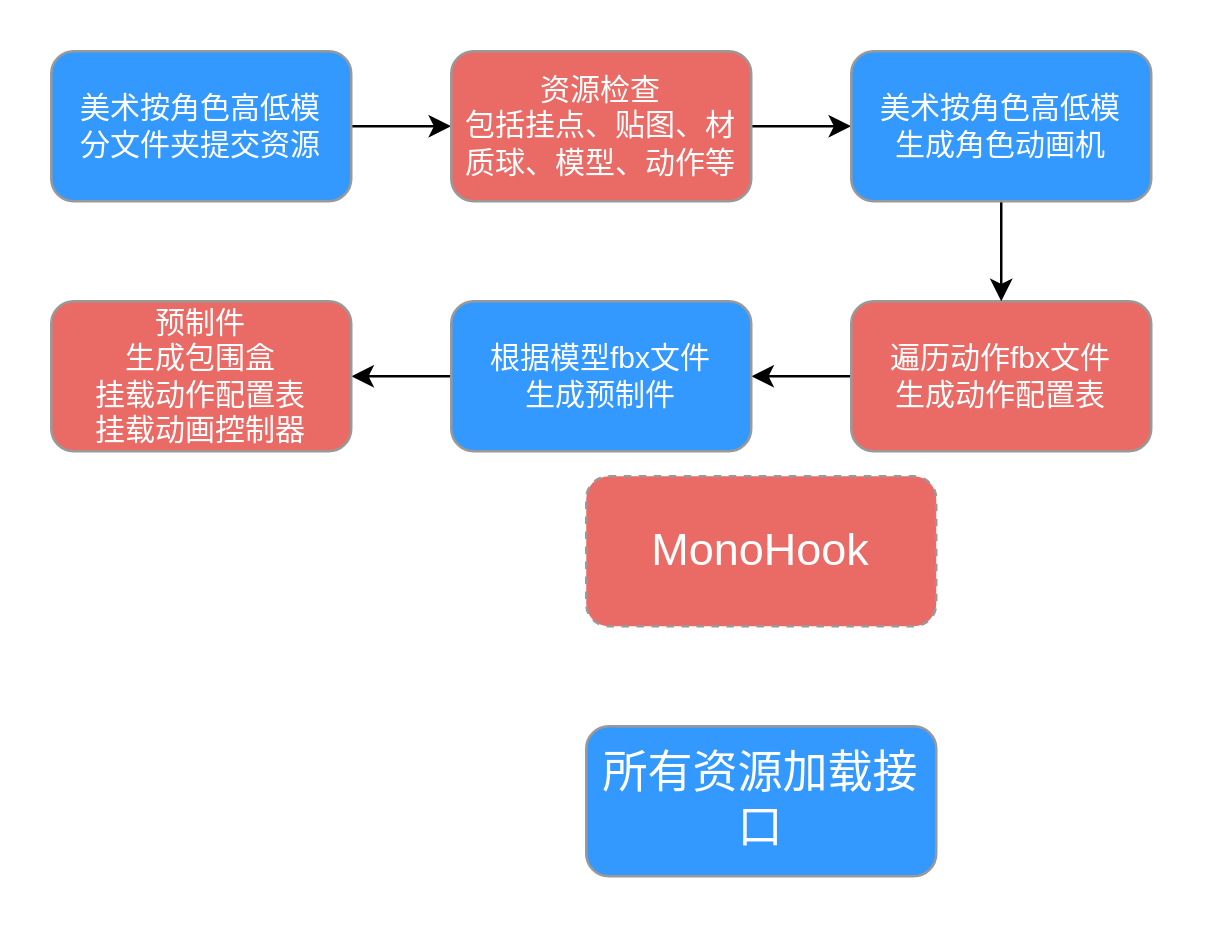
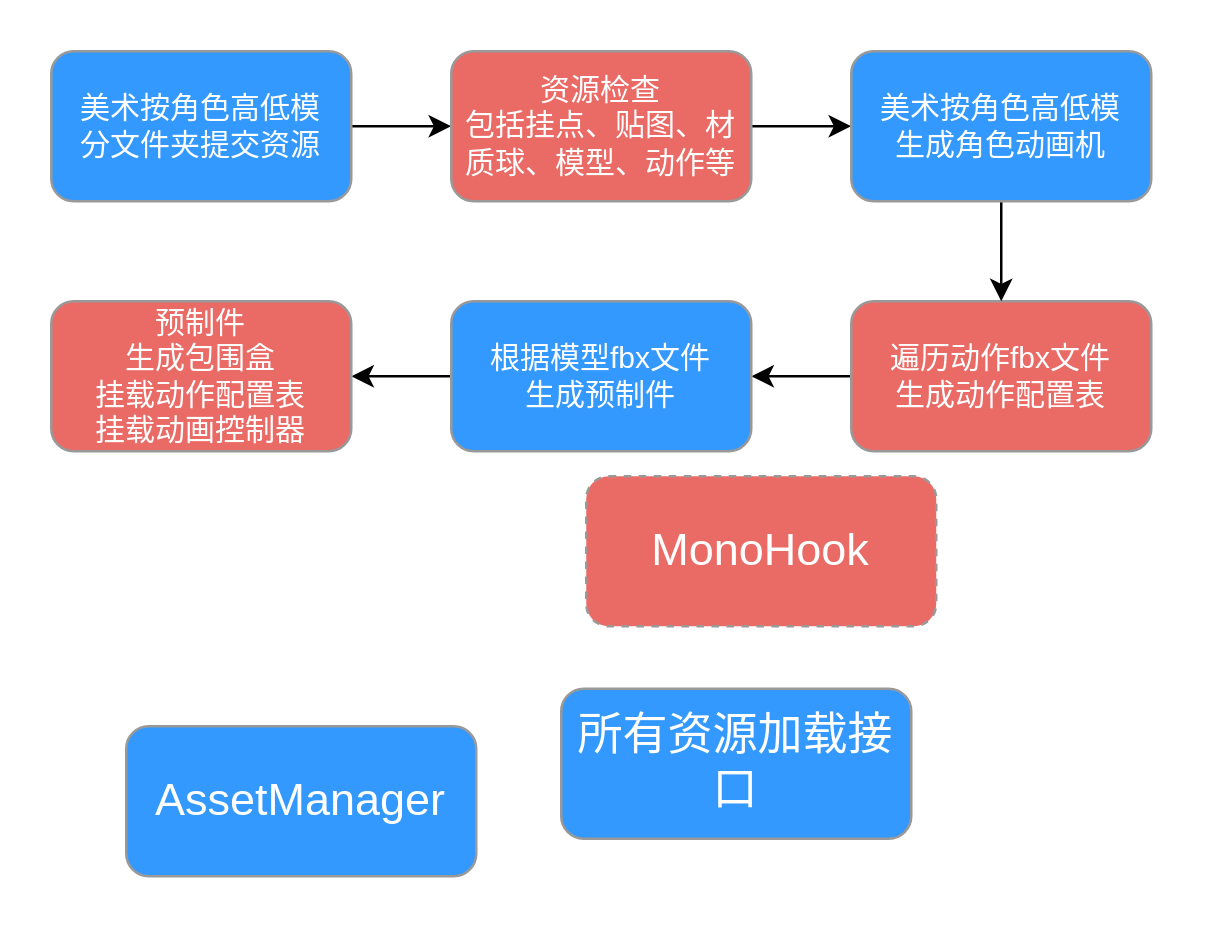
node "AssetManager": added
node "所有资源加载接口": moved (761, 801) -> (736, 764)
